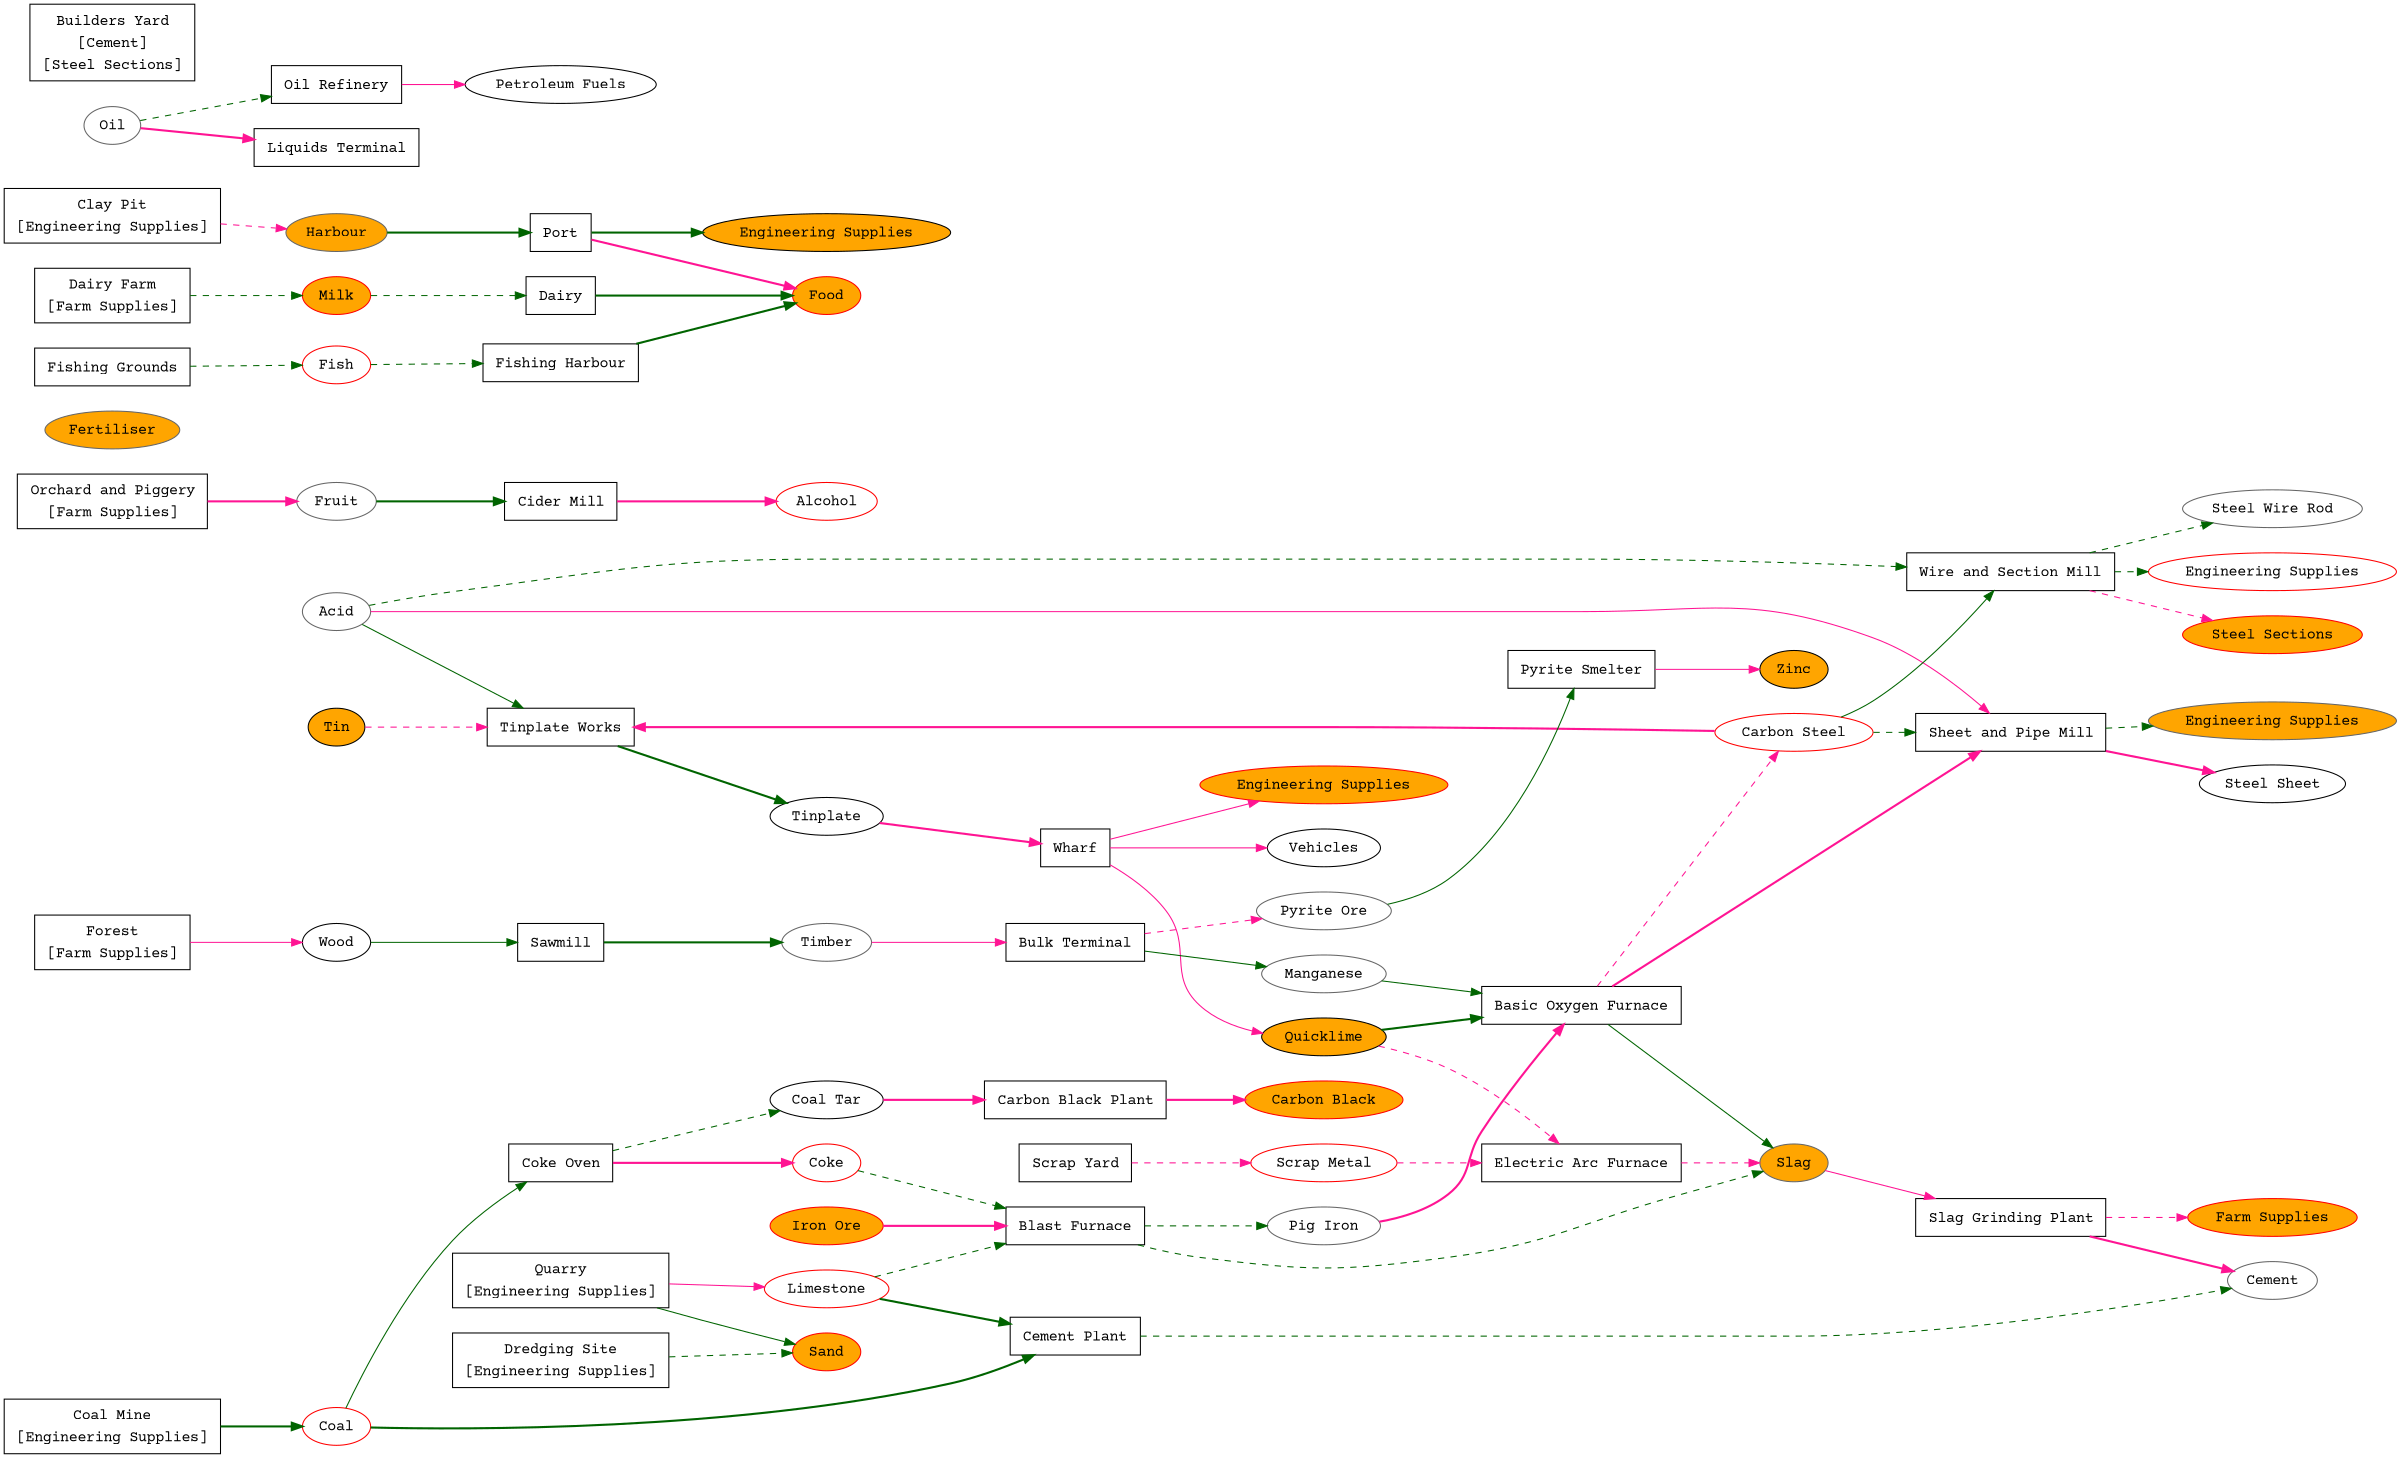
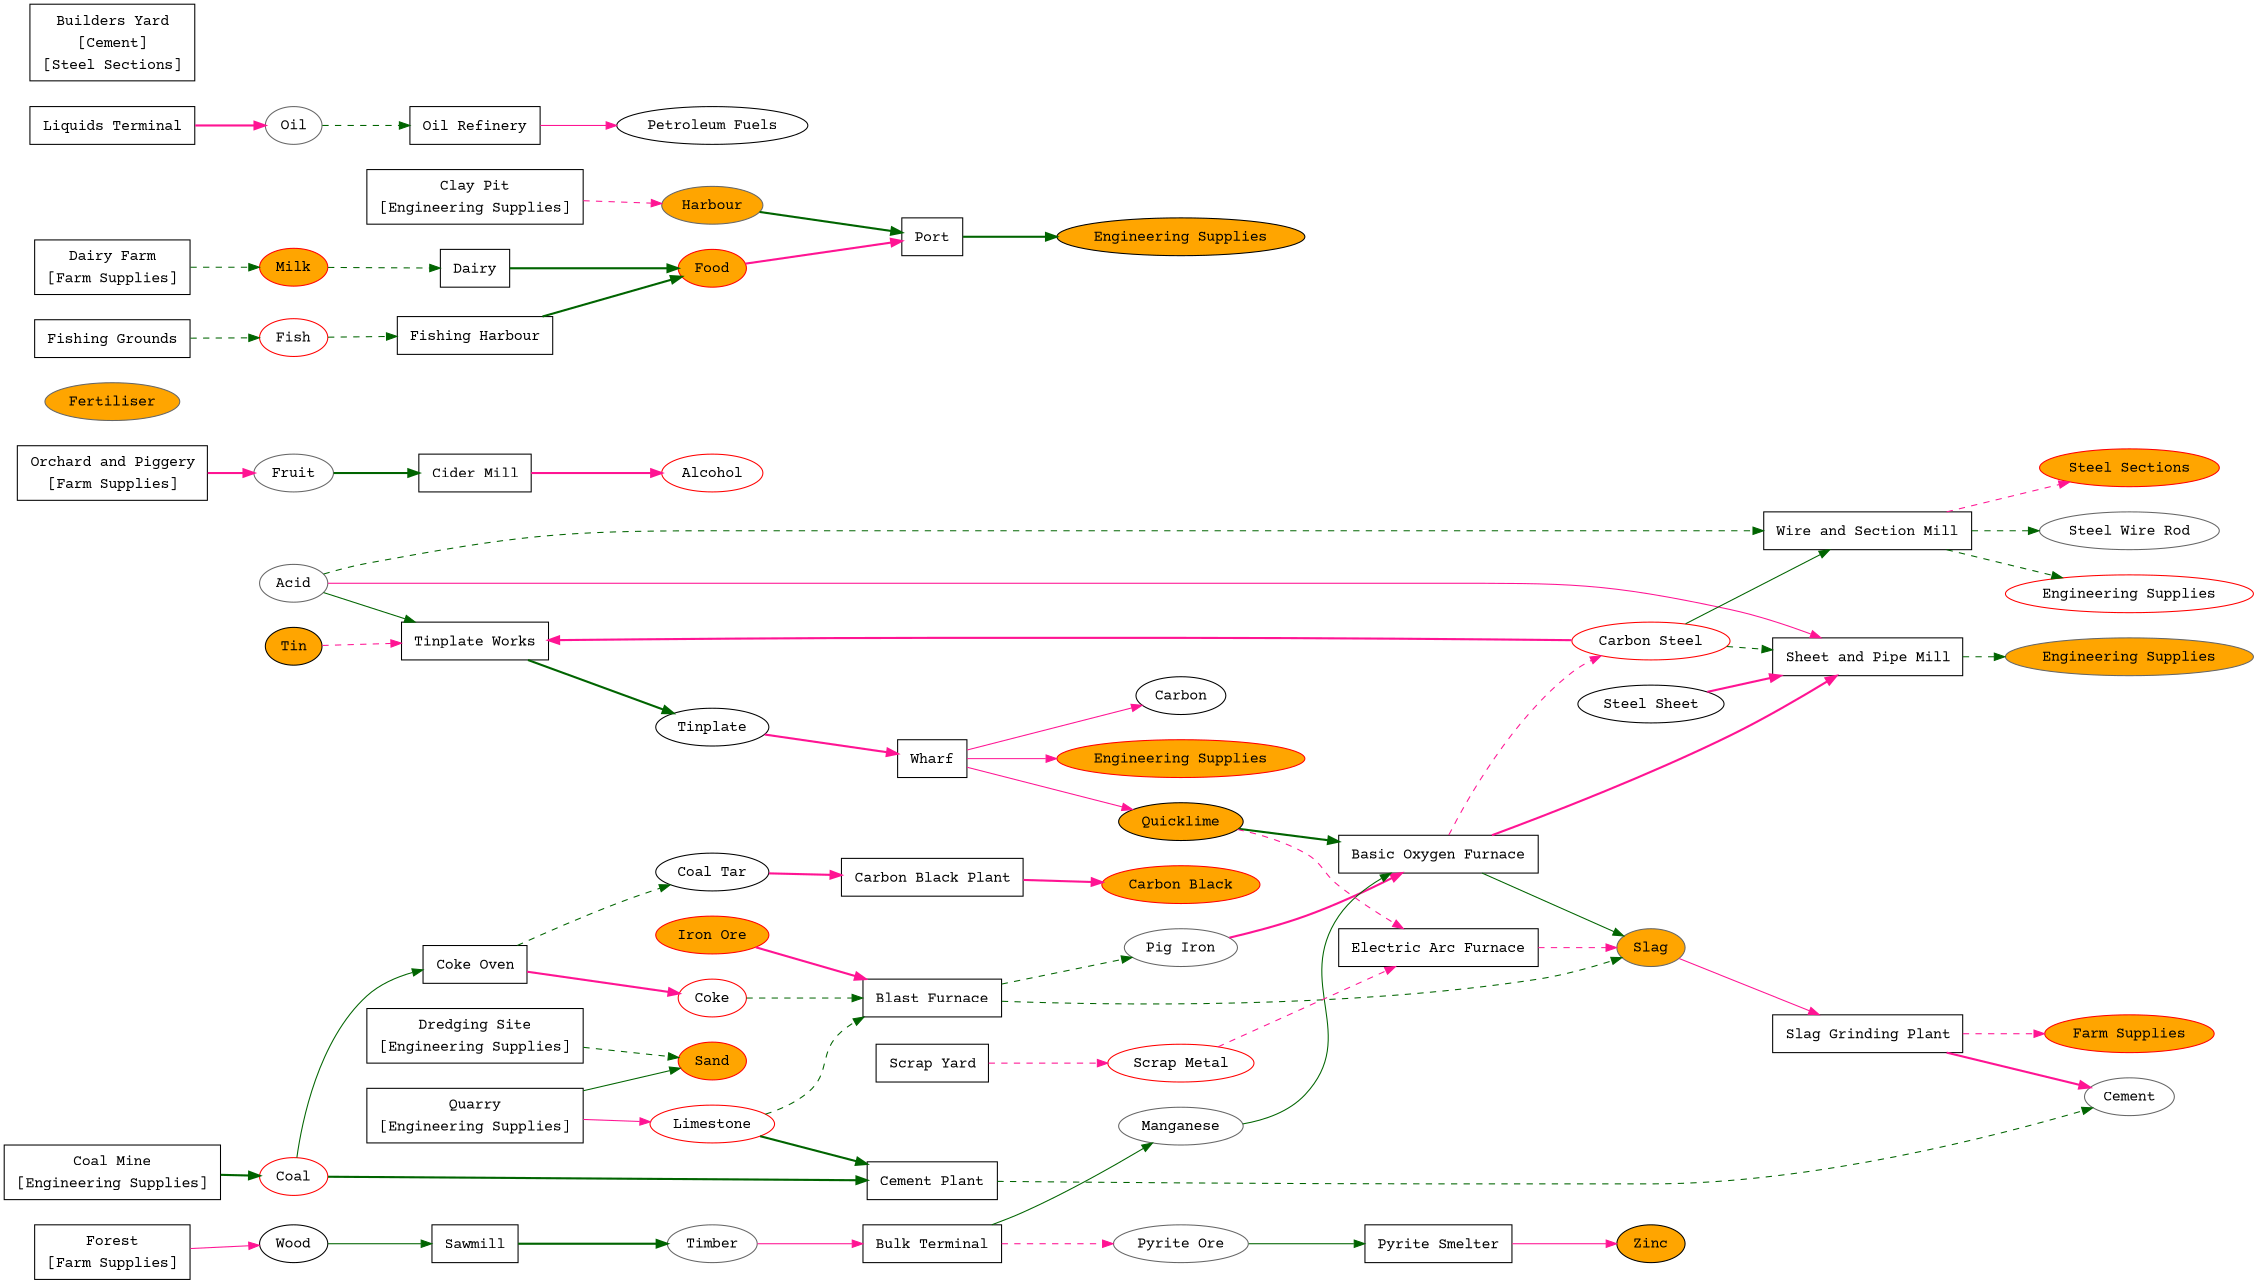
edge "Oil" -> "Liquids Terminal": reversed
edge "Port" -> "Food": reversed
edge "Sheet and Pipe Mill" -> "Steel Sheet": reversed
node "Vehicles": label "Vehicles" -> "Carbon"
